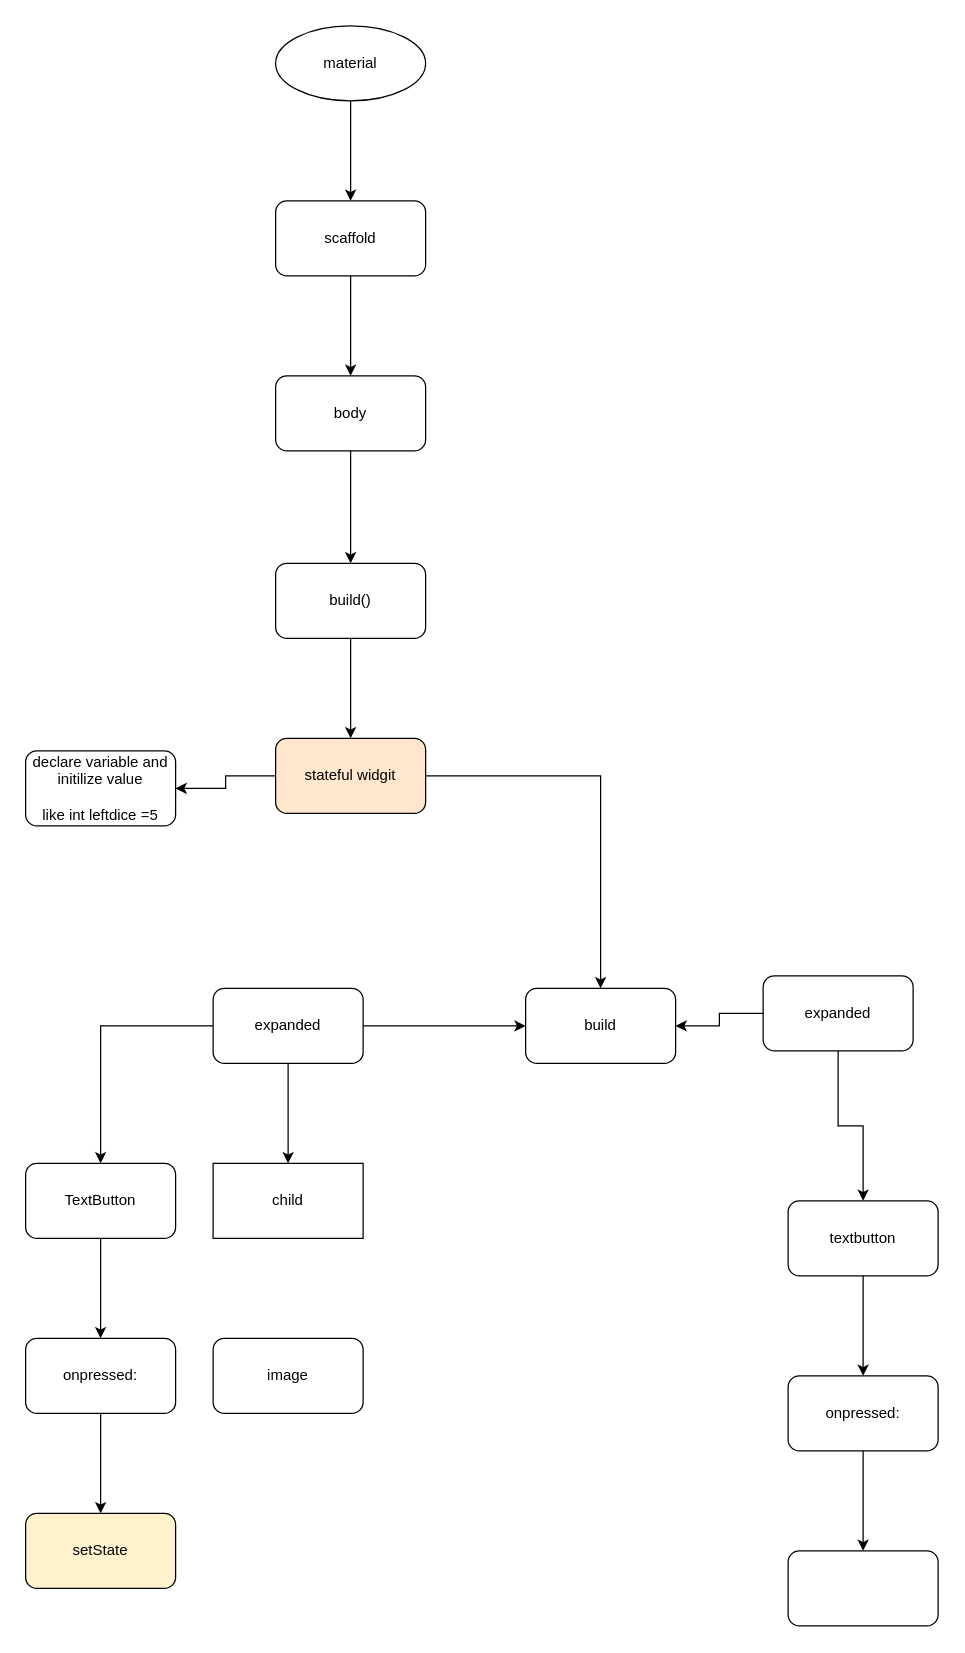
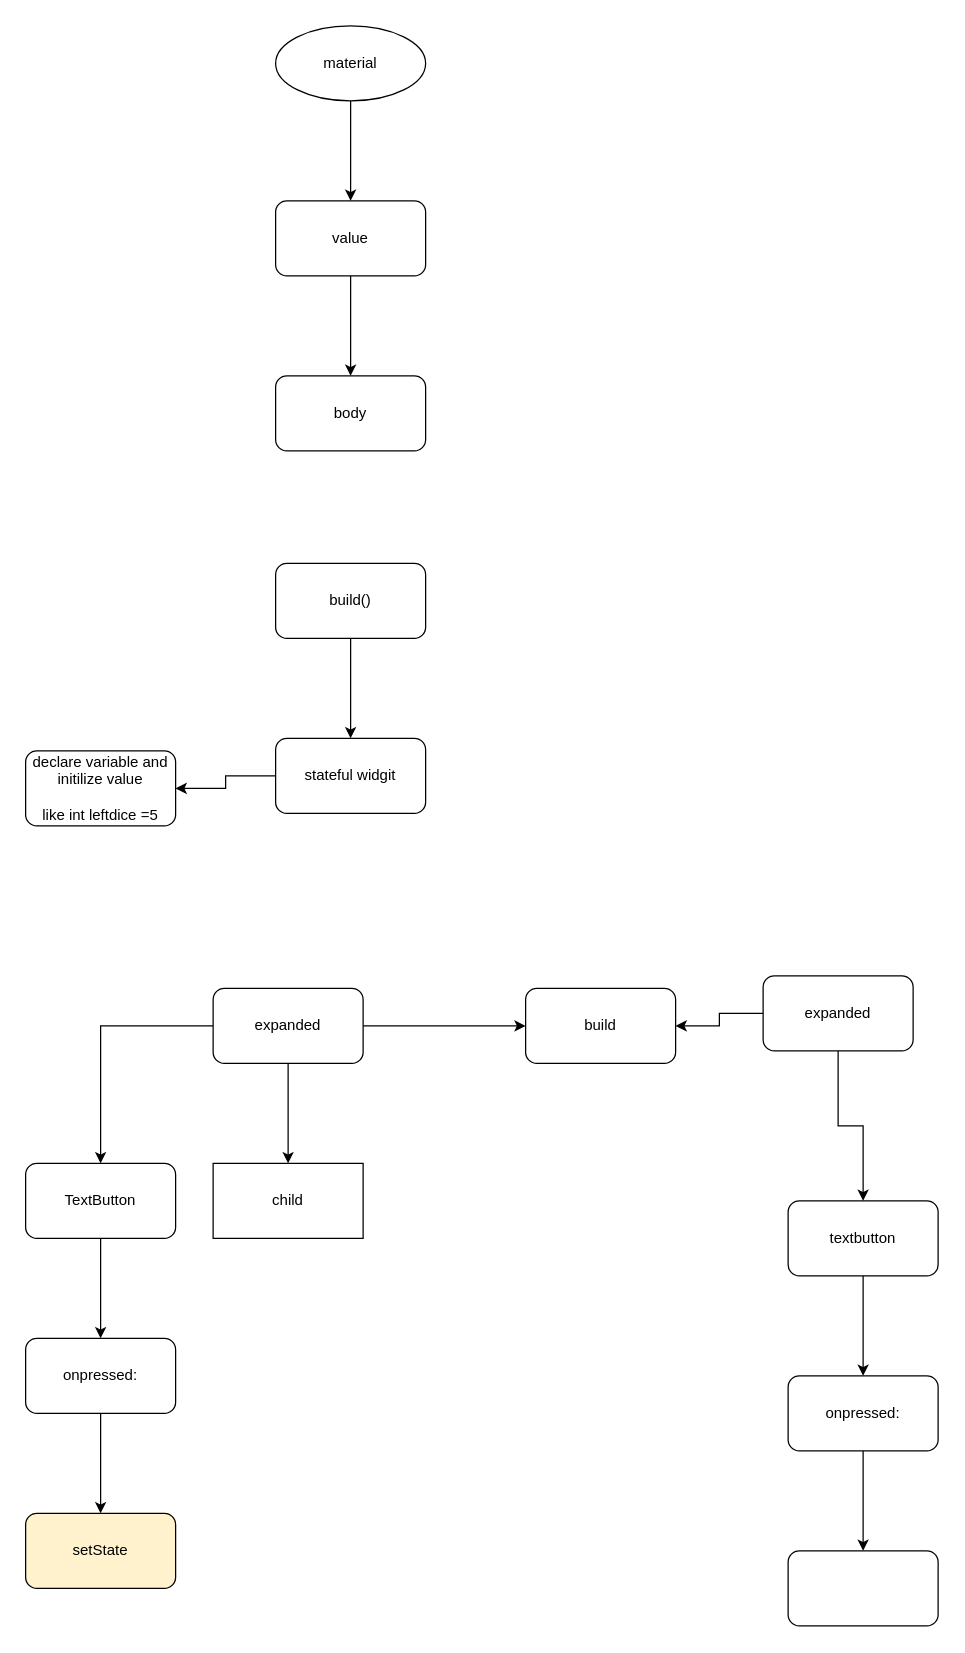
node "scaffold": label "scaffold" -> "value"
edge "body" -> "build()": removed
node "stateful widgit": fillcolor #ffe6cc -> #ffffff
edge "stateful widgit" -> "build": removed
node "image": removed
